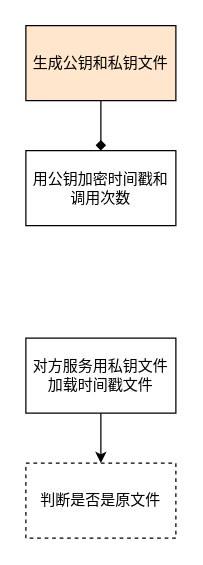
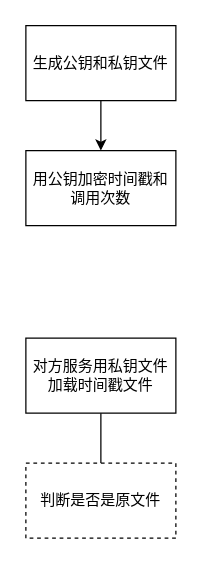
node "生成公钥和私钥文件": fillcolor #ffe6cc -> #ffffff
edge "生成公钥和私钥文件" -> "用公钥加密时间戳和调用次数": arrowhead diamond -> classic
edge "对方服务用私钥文件加载时间戳文件" -> "判断是否是原文件": arrowhead classic -> none
